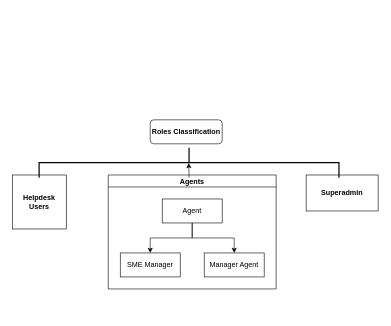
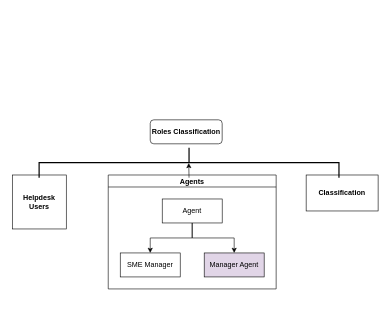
node "Superadmin": label "Superadmin" -> "Classification"
node "Manager Agent": fillcolor #ffffff -> #e1d5e7
